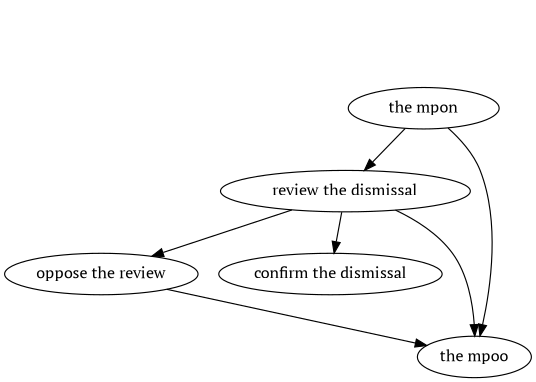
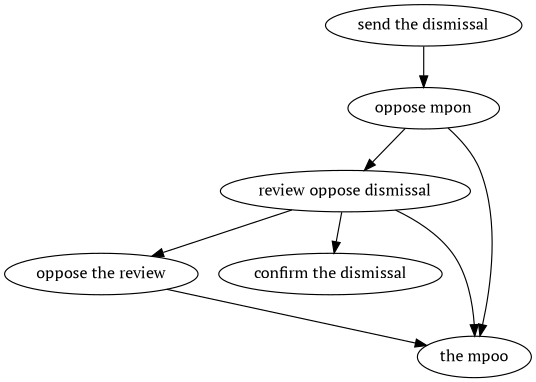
node "send the dismissal": added
node "the mpon": label "the mpon" -> "oppose mpon"
node "review the dismissal": label "review the dismissal" -> "review oppose dismissal"
